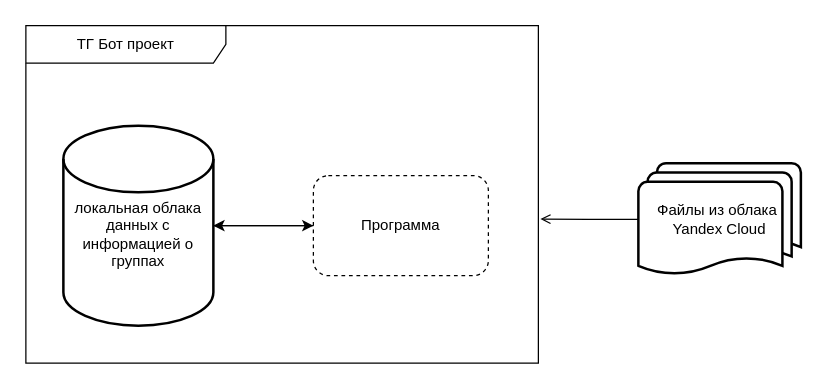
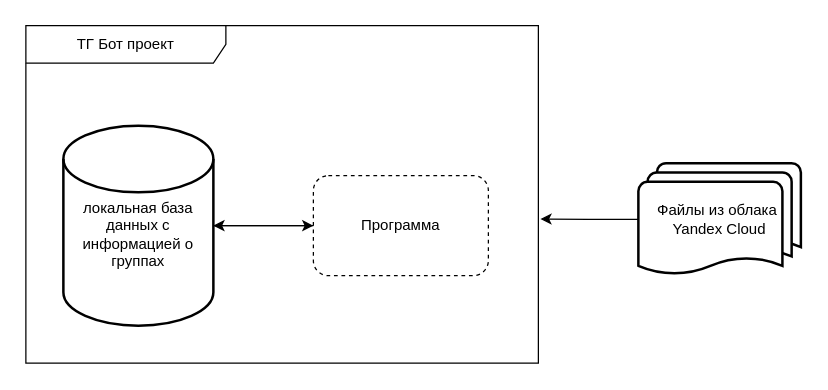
edge "Файлы из облака Yandex Cloud" -> "ТГ Бот проект": arrowhead open -> classic
node "локальная облака данных с информацией о группах": label "локальная облака данных с информацией о группах" -> "локальная база данных с информацией о группах"
